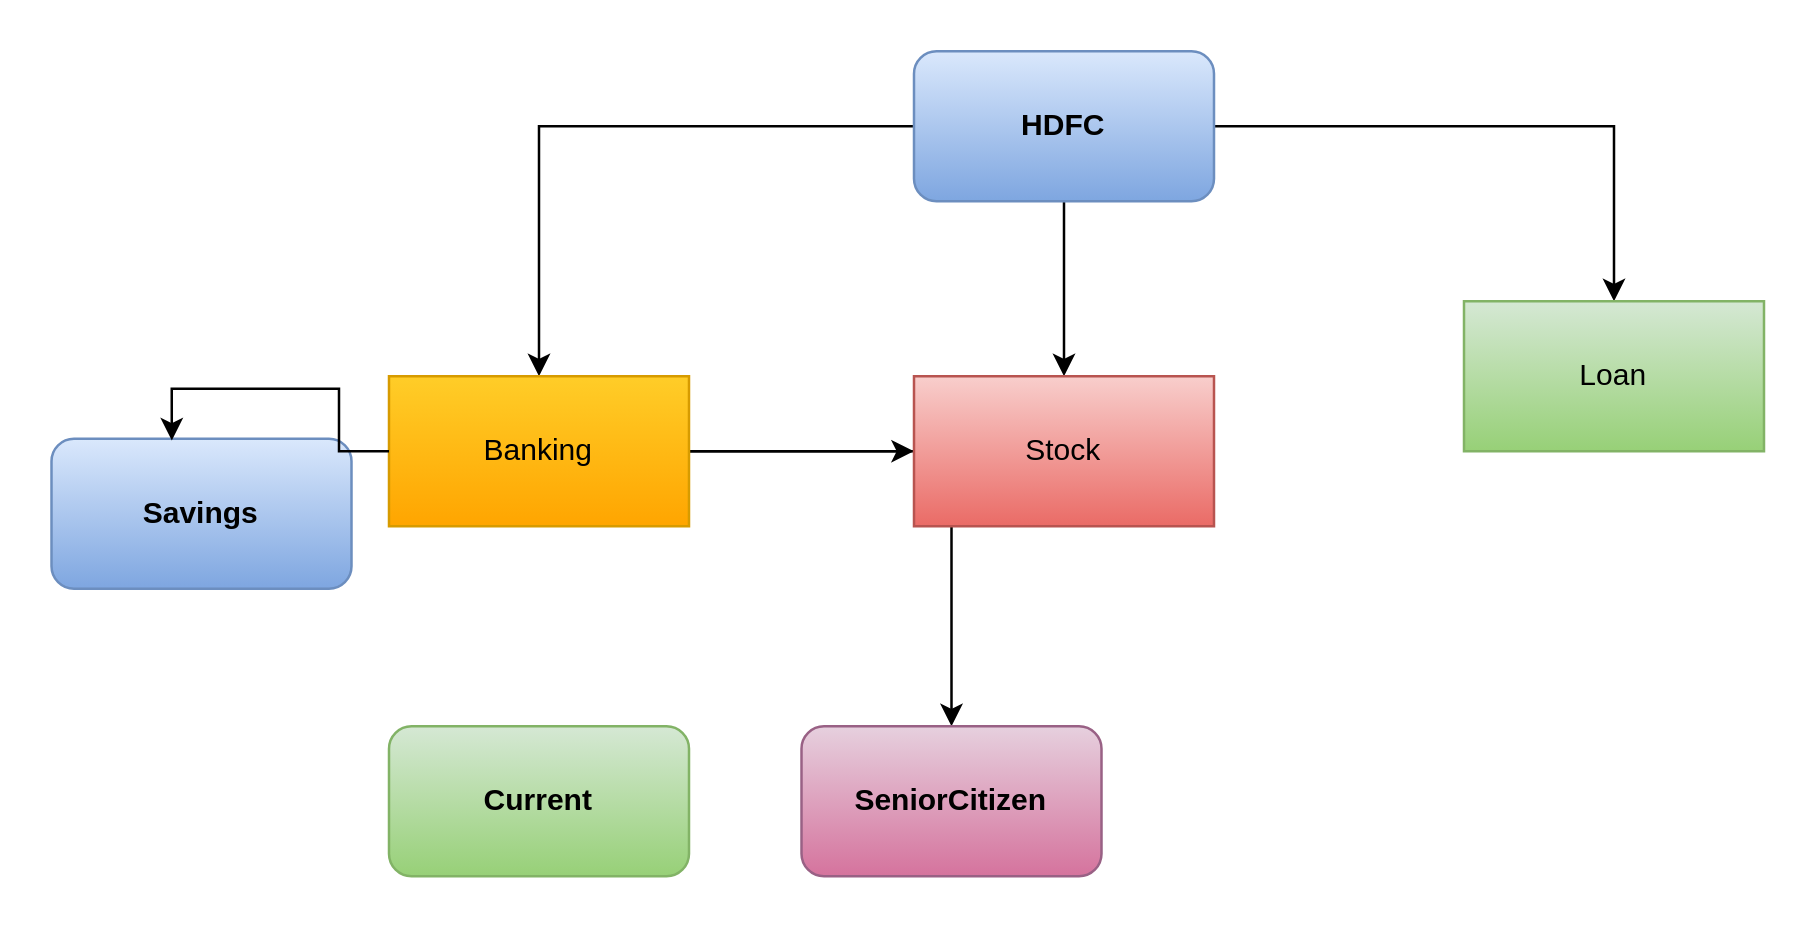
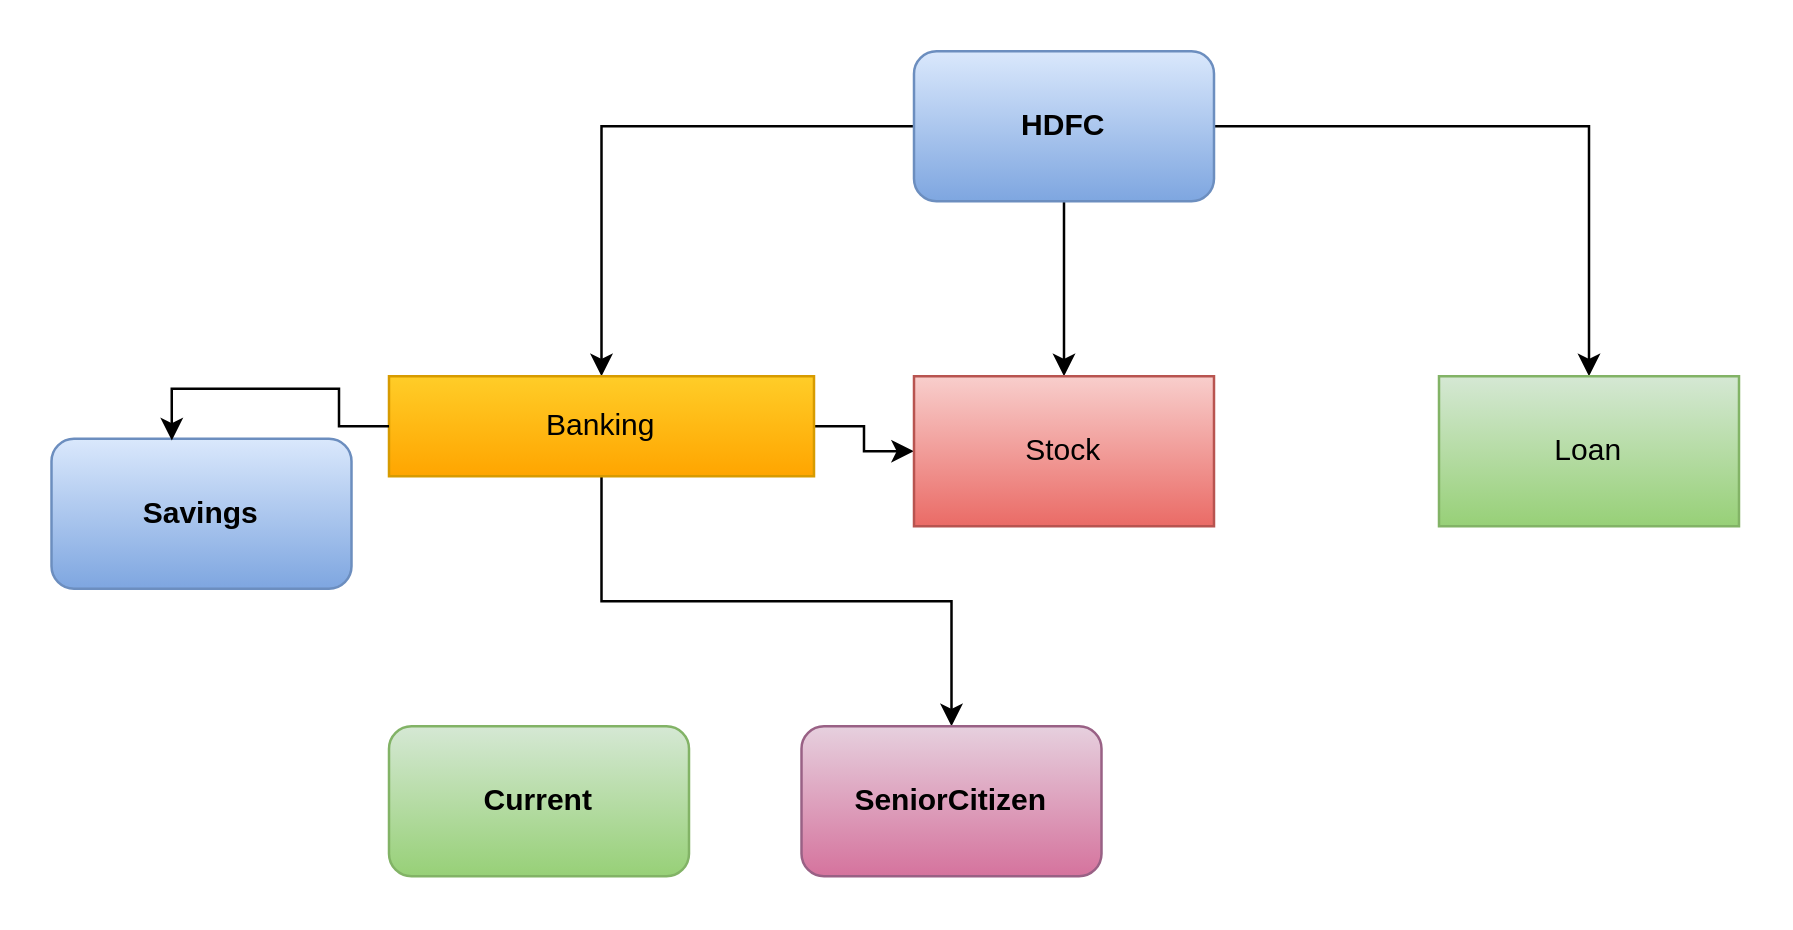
node "Loan": moved (1614, 376) -> (1589, 451)
node "Banking": size 300x150 -> 425x100
